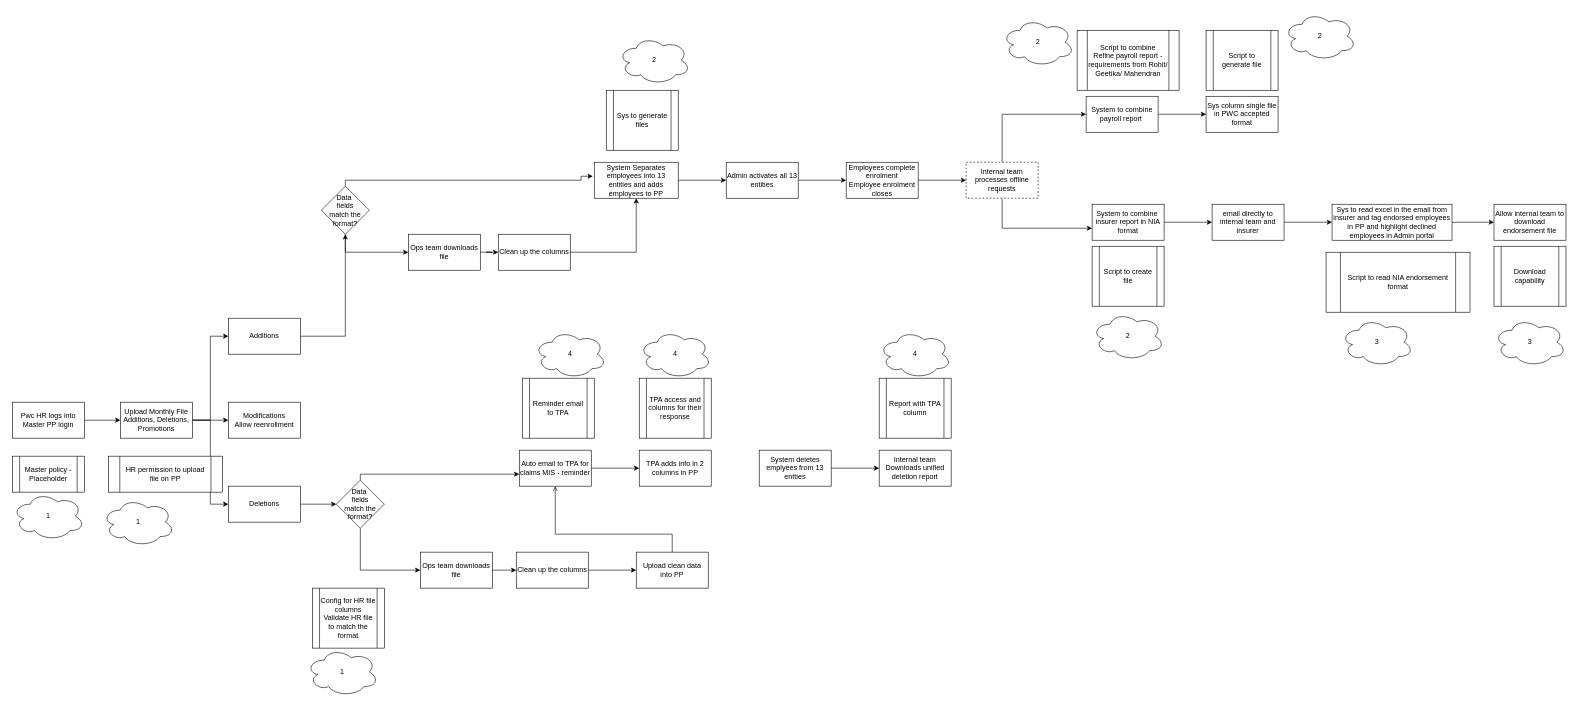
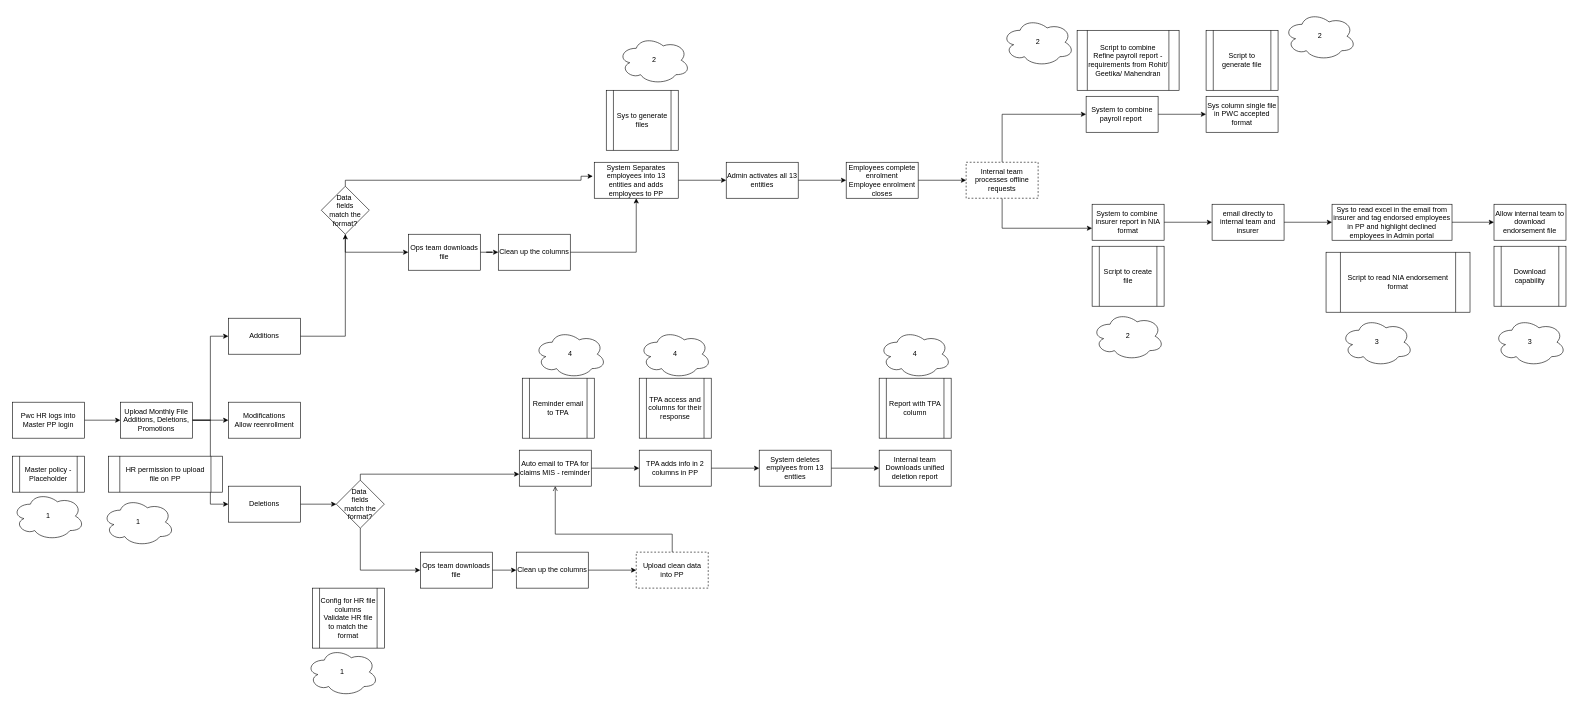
edge "TPA adds info in 2 columns in PP" -> "System deletes emplyees from 13 entties": added
node "Upload clean data into PP": style solid -> dashed
